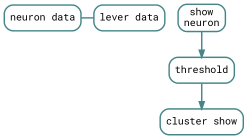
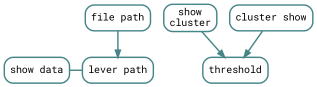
node "neuron data": label "neuron data" -> "show data"
node "file path": added
node "lever data": label "lever data" -> "lever path"
node "show neuron": label "show neuron" -> "show cluster"
edge "threshold" -> "cluster show": reversed
